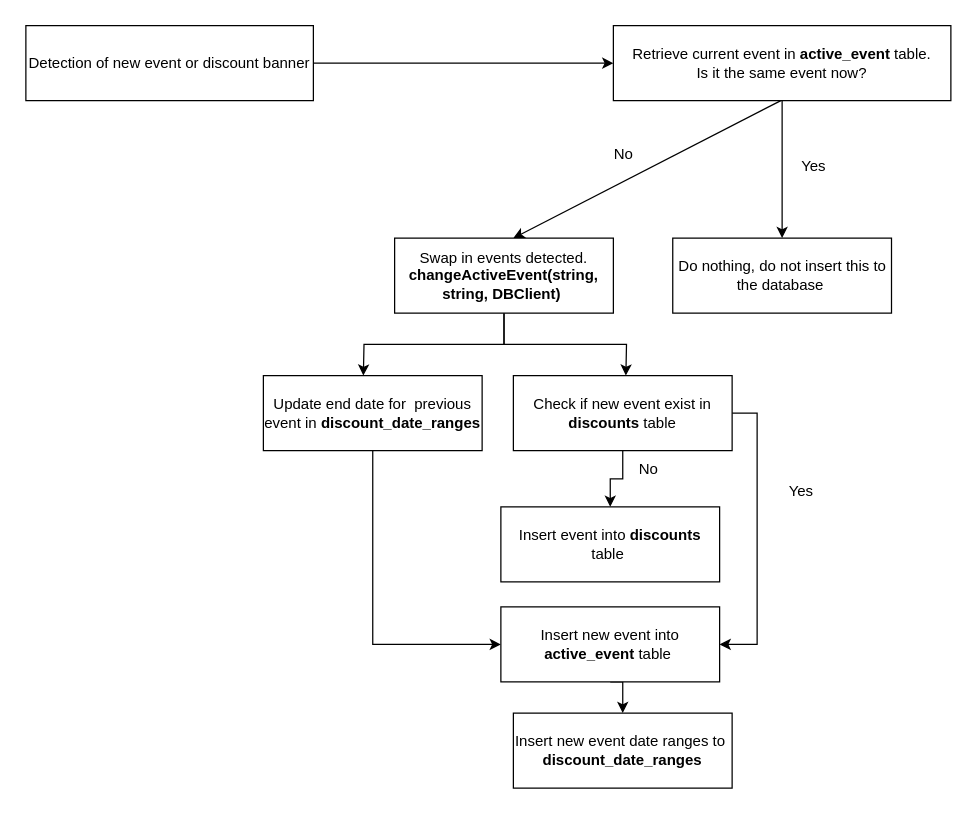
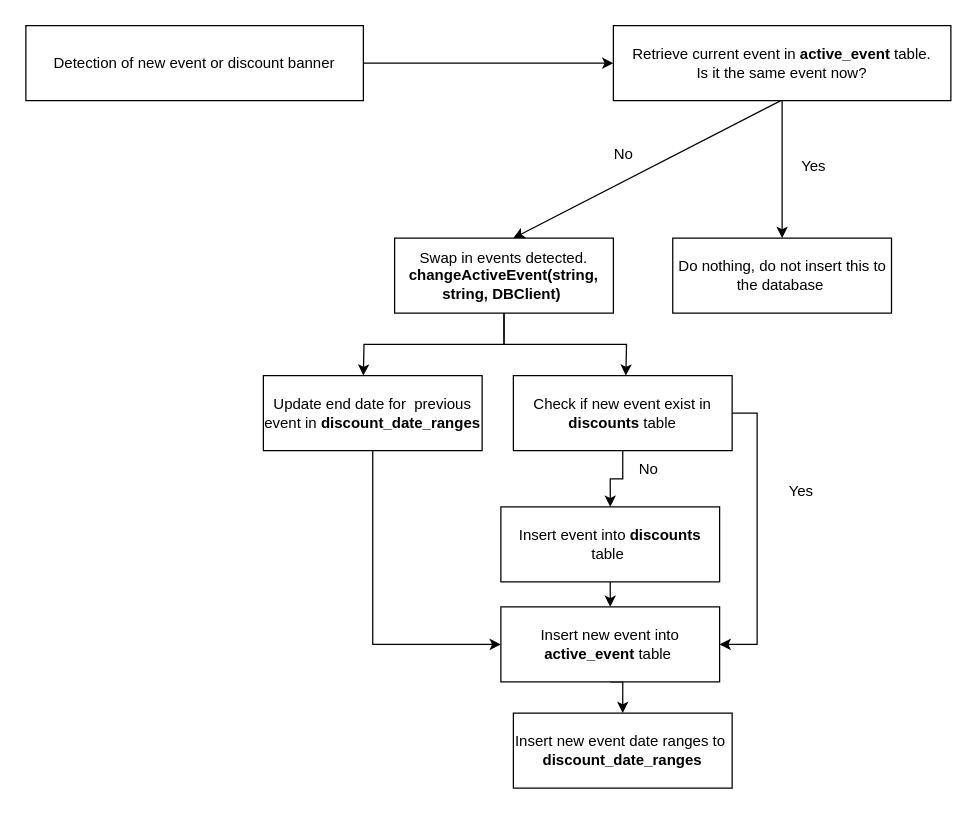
node "Detection of new event or discount banner": size 288x75 -> 338x75
edge "Insert event into discounts table" -> "Insert new event into active_event table": added
